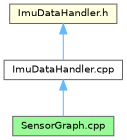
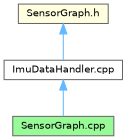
node "ImuDataHandler.h": label "ImuDataHandler.h" -> "SensorGraph.h"
